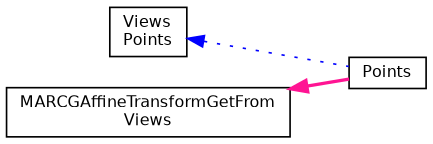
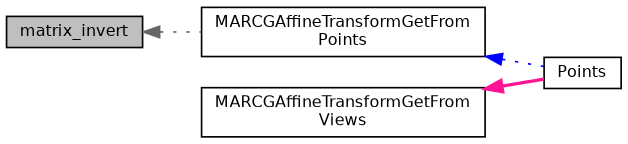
node "matrix_invert": added
node "Views Points": label "Views Points" -> "MARCGAffineTransformGetFrom Points"
